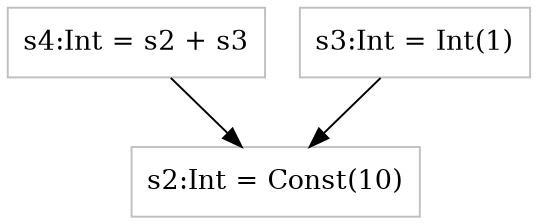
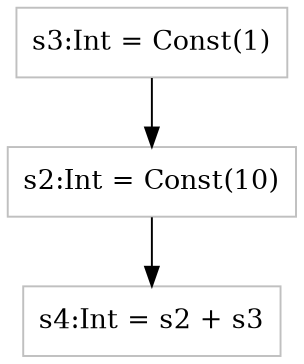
node "s3:Int = Int(1)": label "s3:Int = Int(1)" -> "s3:Int = Const(1)"
edge "s4:Int = s2 + s3" -> "s2:Int = Const(10)": reversed
